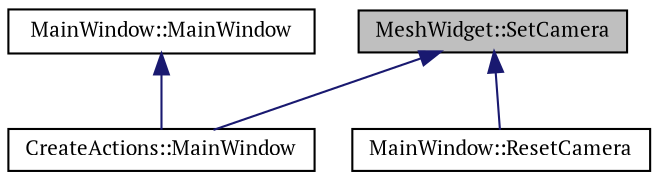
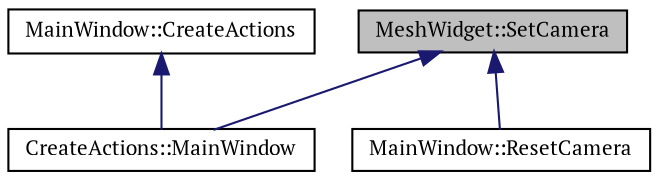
node "MainWindow::MainWindow": label "MainWindow::MainWindow" -> "MainWindow::CreateActions"
